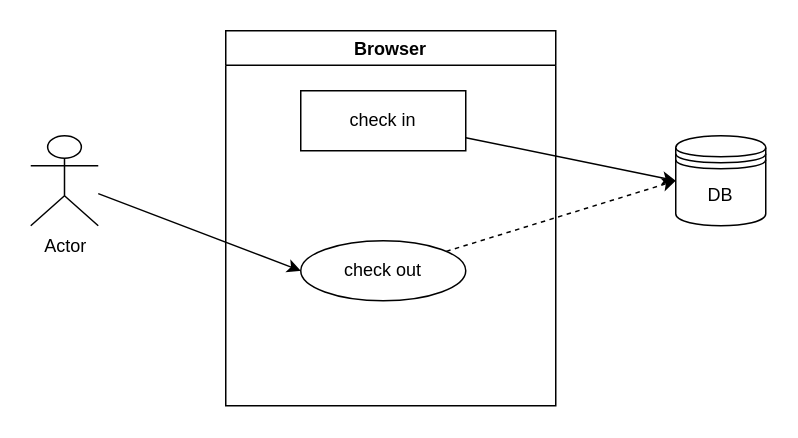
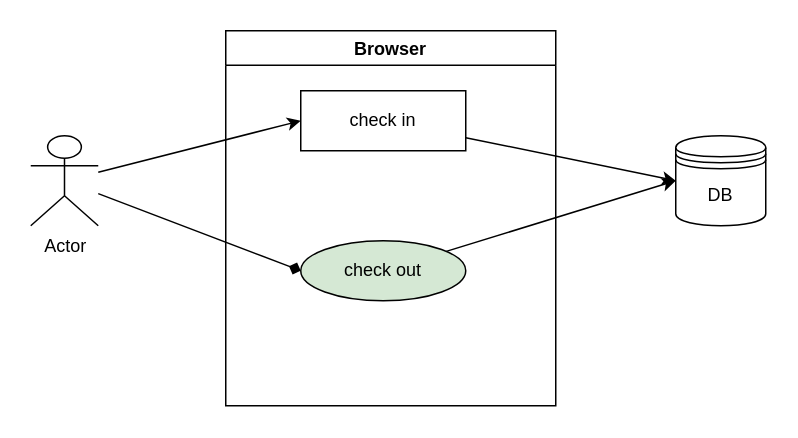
edge "Actor" -> "check in": added
edge "check out" -> "DB": style dashed -> solid
edge "Actor" -> "check out": arrowhead classic -> diamond
node "check out": fillcolor #ffffff -> #d5e8d4
